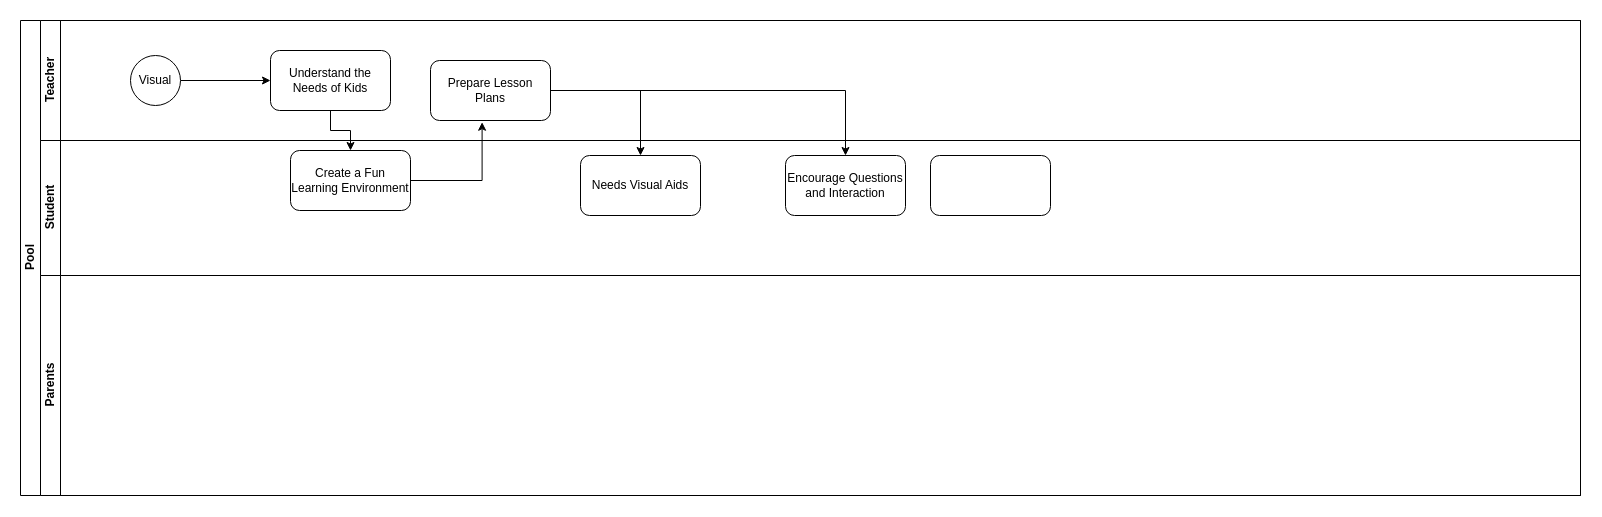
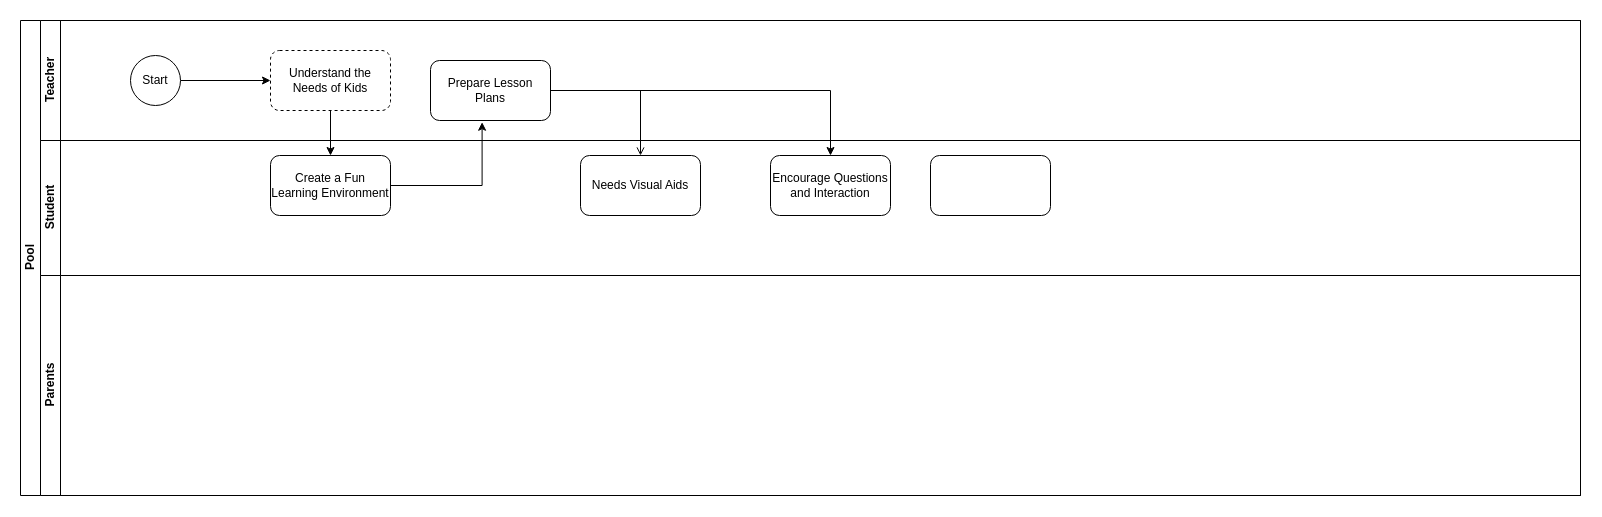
node "Visual": label "Visual" -> "Start"
node "Understand the Needs of Kids": style solid -> dashed
edge "Prepare Lesson Plans" -> "Needs Visual Aids": arrowhead classic -> open
node "Create a Fun Learning Environment": moved (351, 181) -> (331, 186)
node "Encourage Questions and Interaction": moved (846, 186) -> (831, 186)
